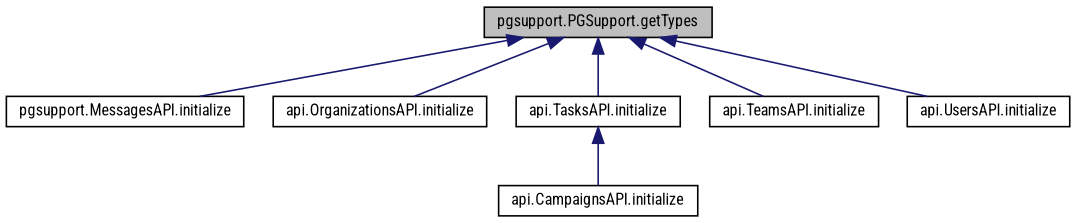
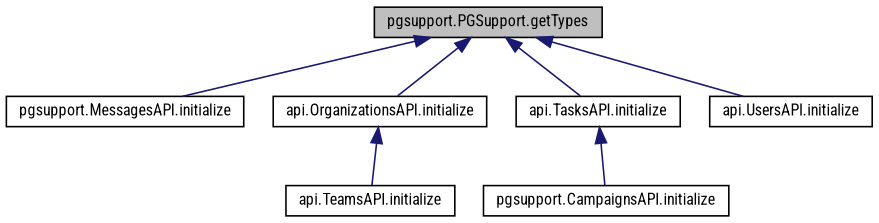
edge "api.TeamsAPI.initialize" -> "pgsupport.PGSupport.getTypes": now "api.TeamsAPI.initialize" -> "api.OrganizationsAPI.initialize"
node "api.CampaignsAPI.initialize": label "api.CampaignsAPI.initialize" -> "pgsupport.CampaignsAPI.initialize"
